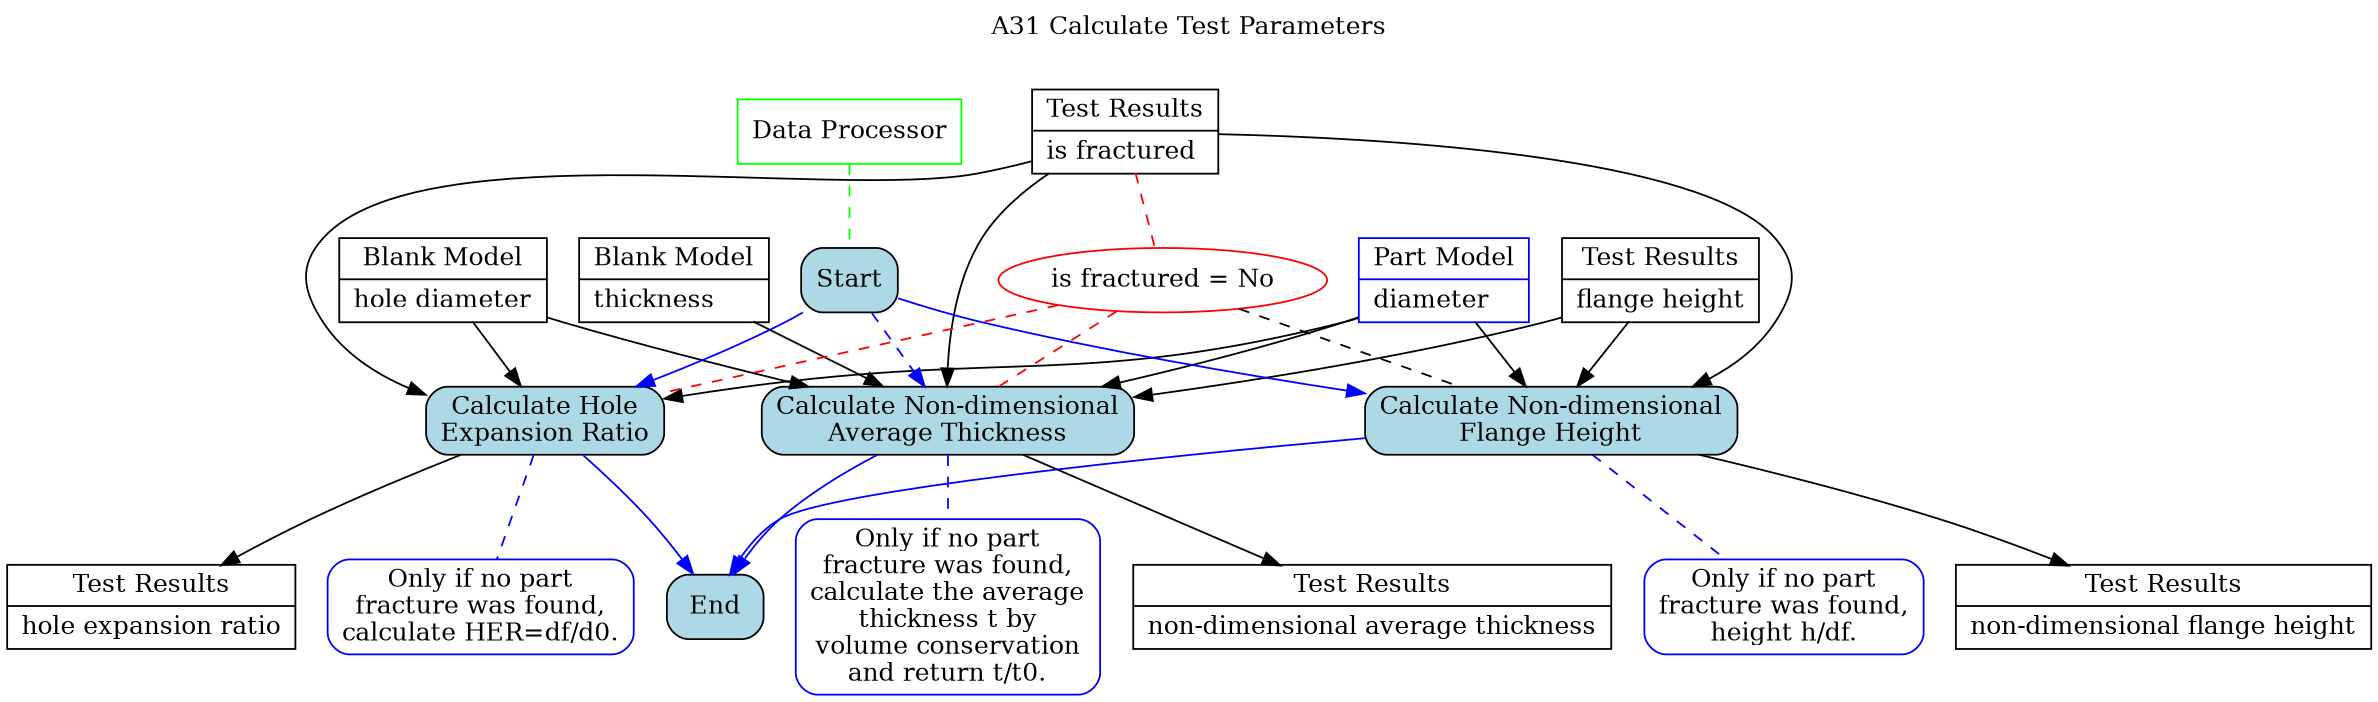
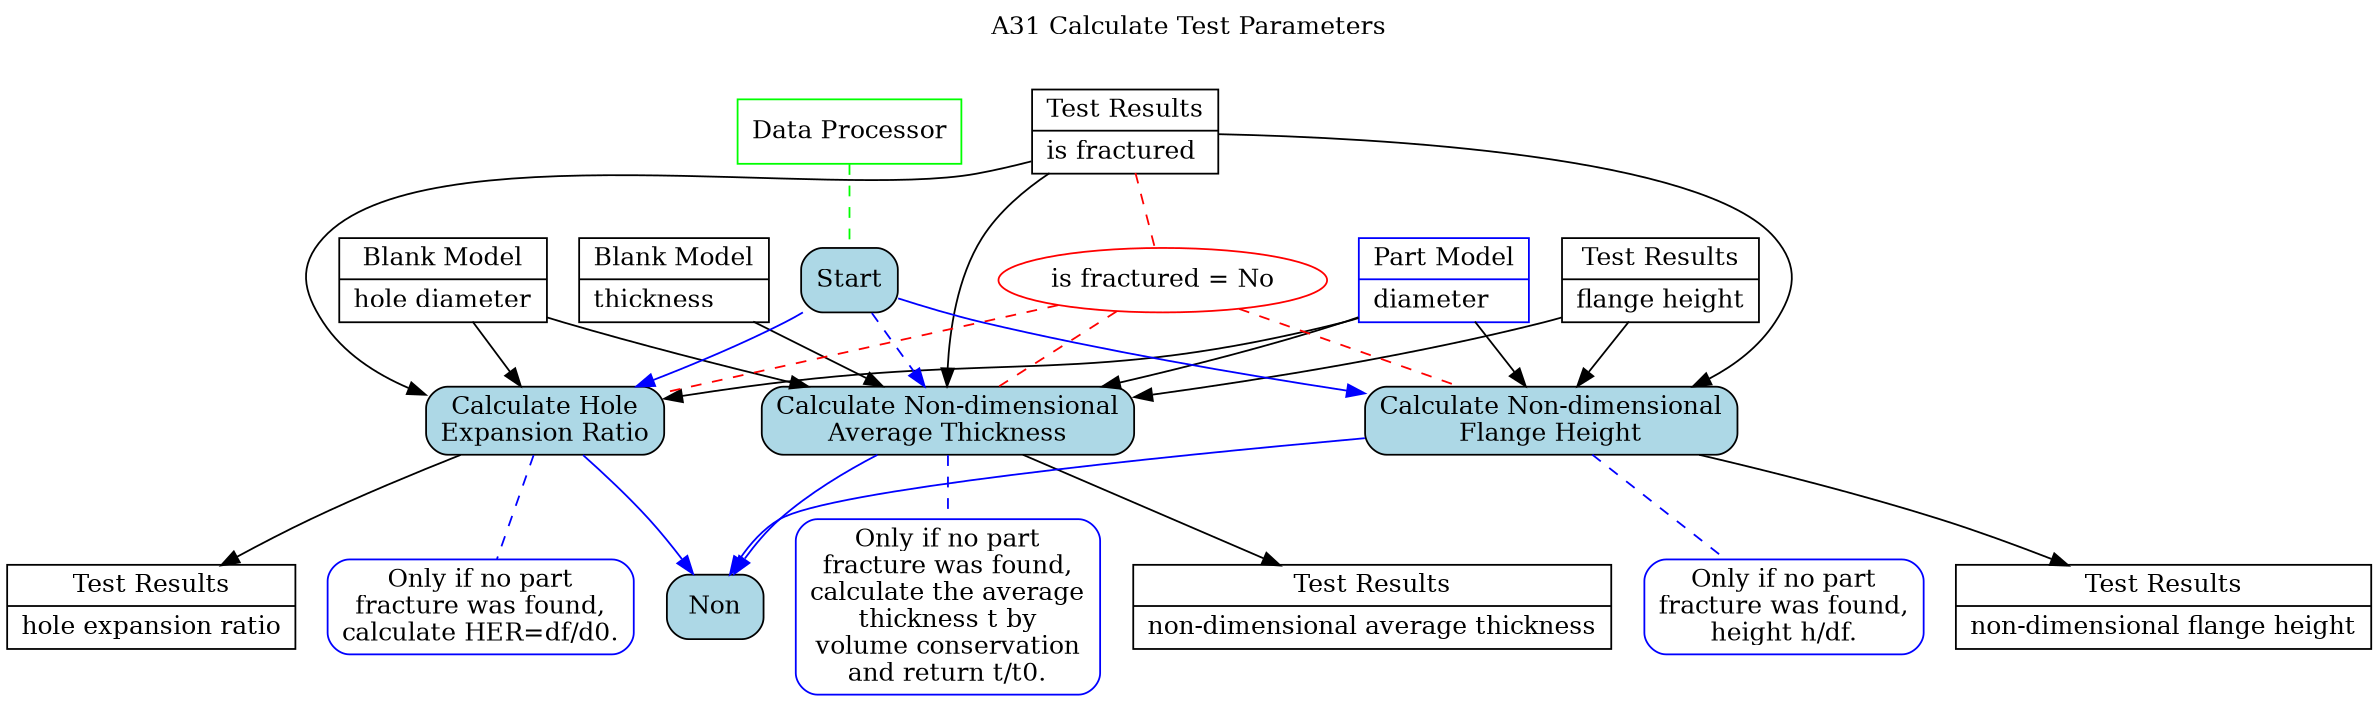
edge "is fractured = No" -- "Calculate Non-dimensional Flange Height": color black -> red
node "End": label "End" -> "Non"
